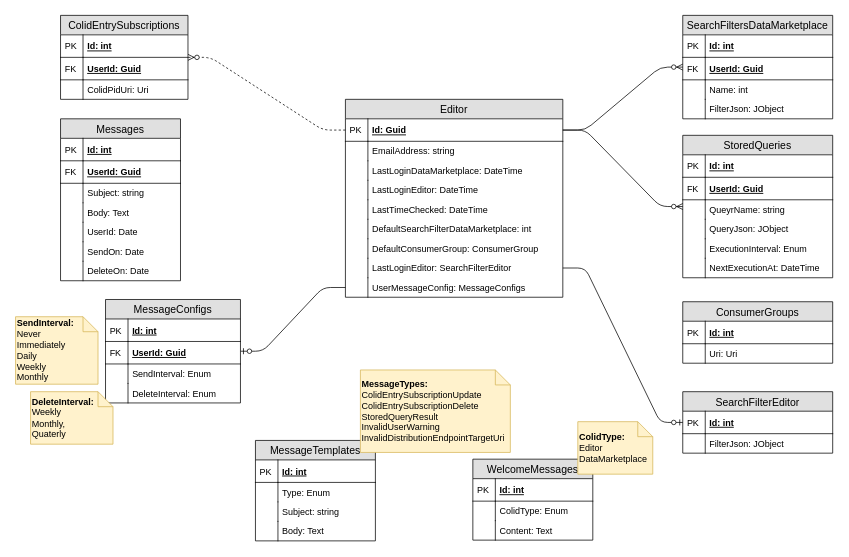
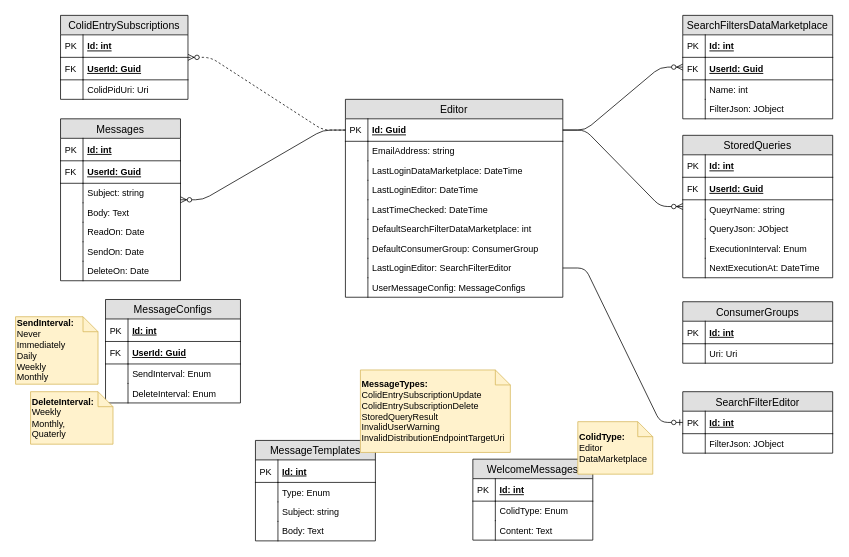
edge "Id: Guid" -> "Messages": added
node "UserId: Date": label "UserId: Date" -> "ReadOn: Date"
edge "UserMessageConfig: MessageConfigs" -> "MessageConfigs": removed
